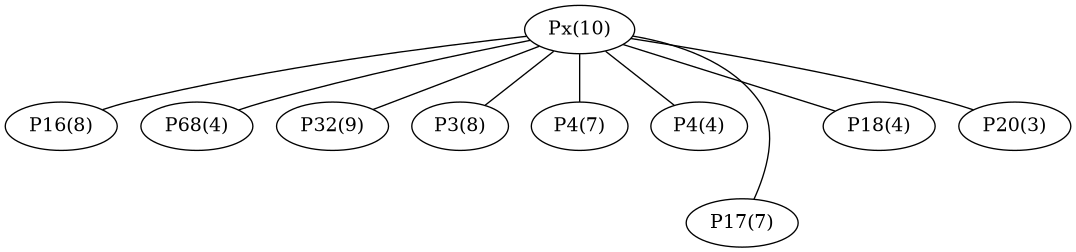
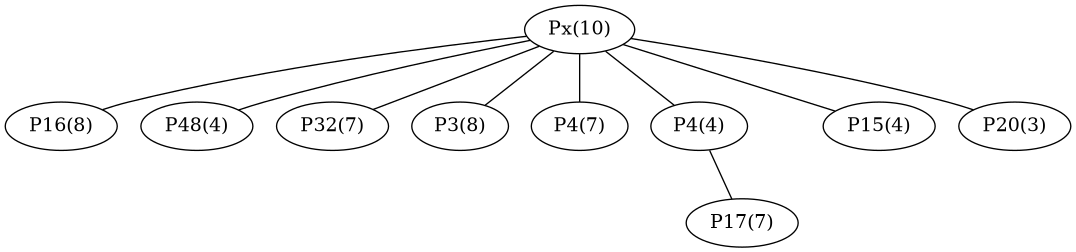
edge "Px(10)" -- "P17(7)": now "P4(4)" -- "P17(7)"
node "P68(4)": label "P68(4)" -> "P48(4)"
node "P32(9)": label "P32(9)" -> "P32(7)"
node "P18(4)": label "P18(4)" -> "P15(4)"
